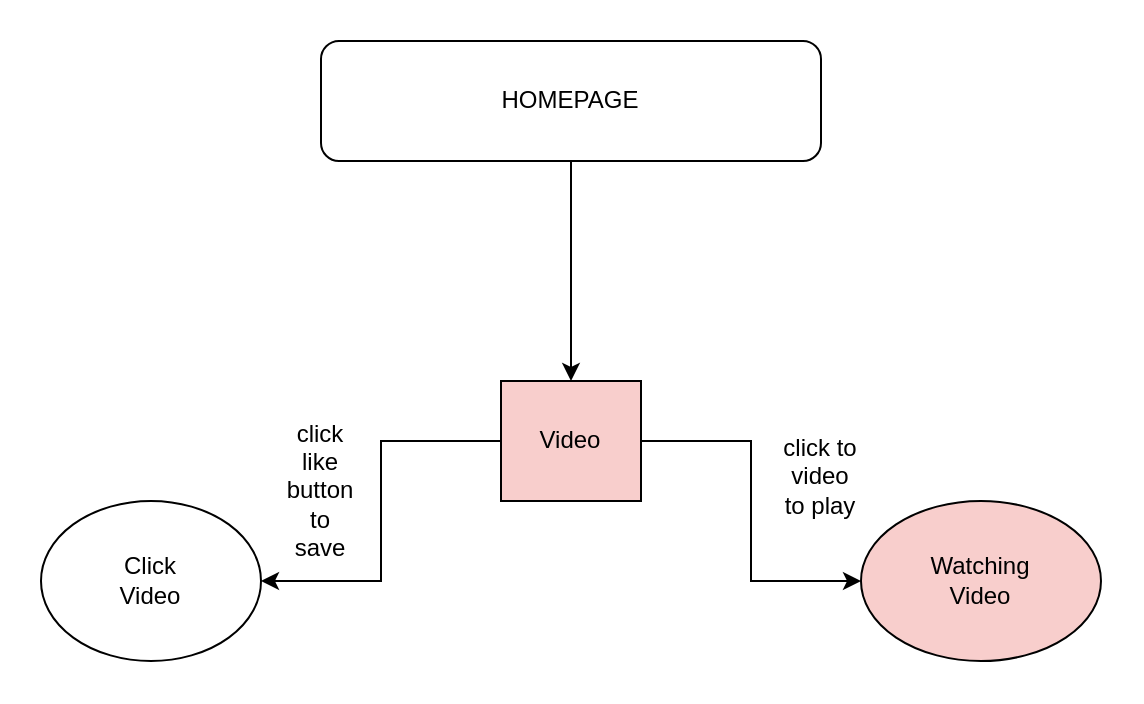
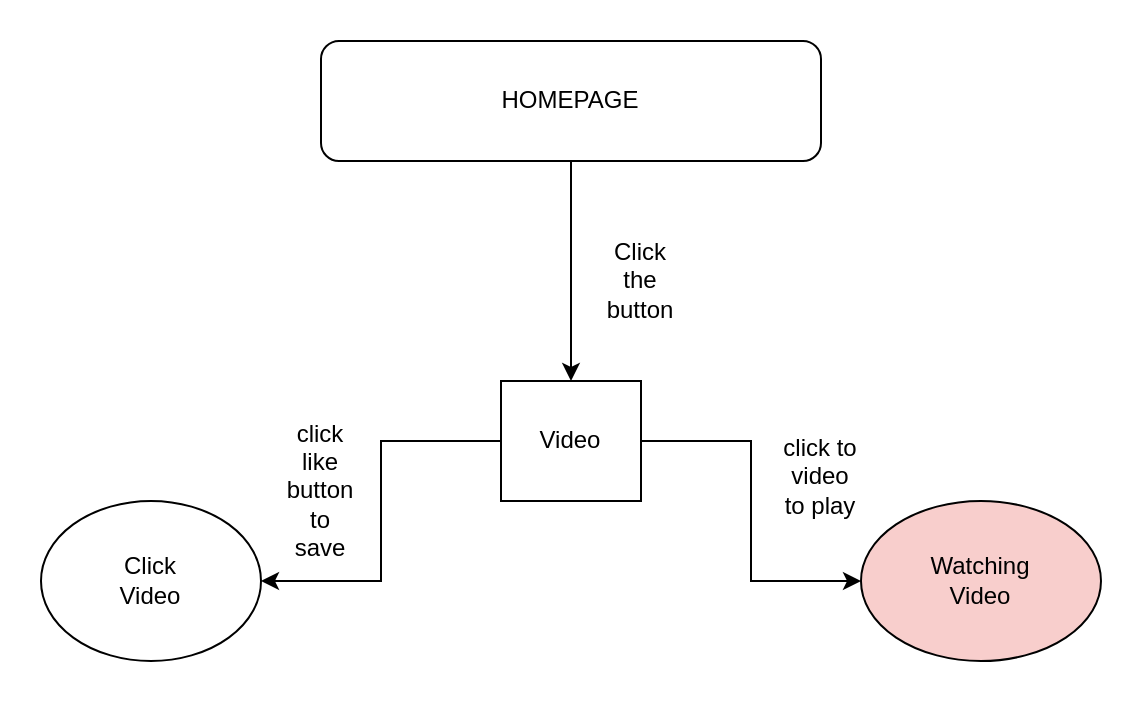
node "Click the button": added
node "Video": fillcolor #f8cecc -> #ffffff
